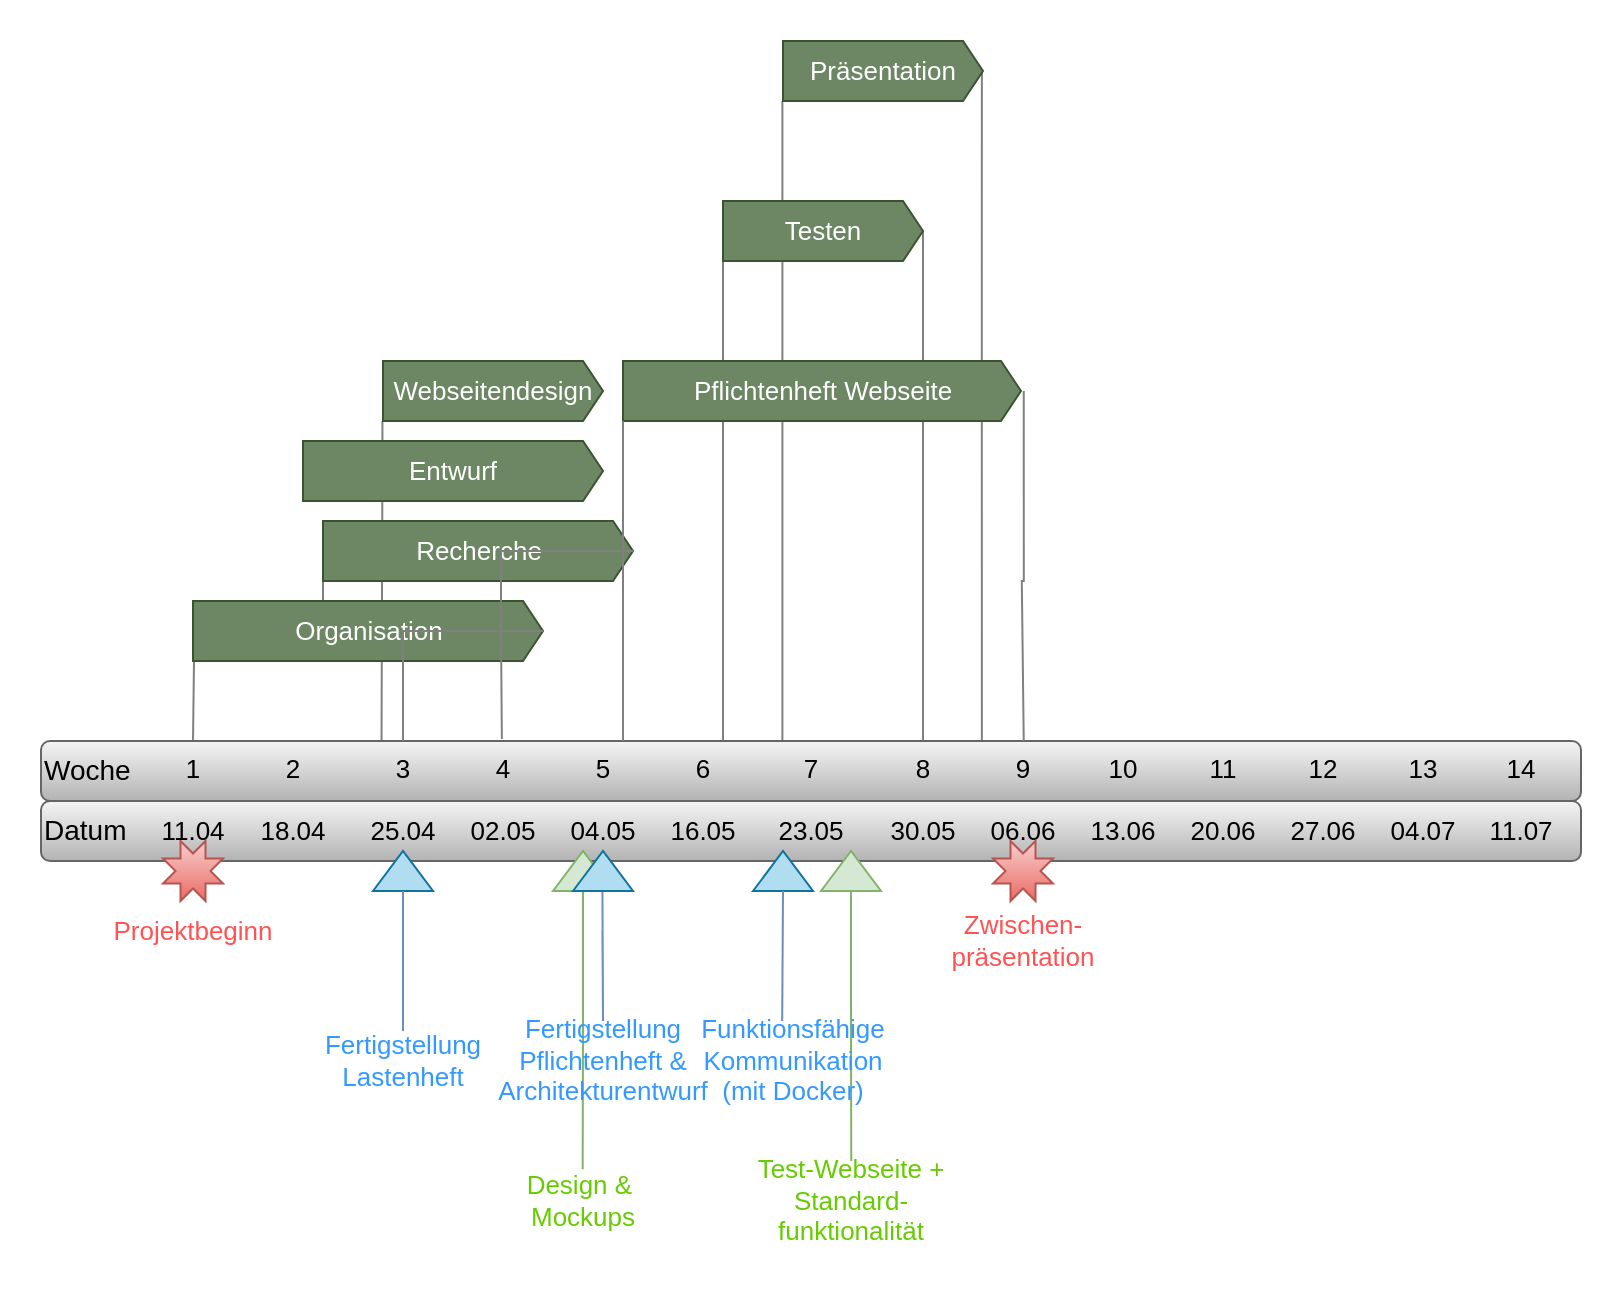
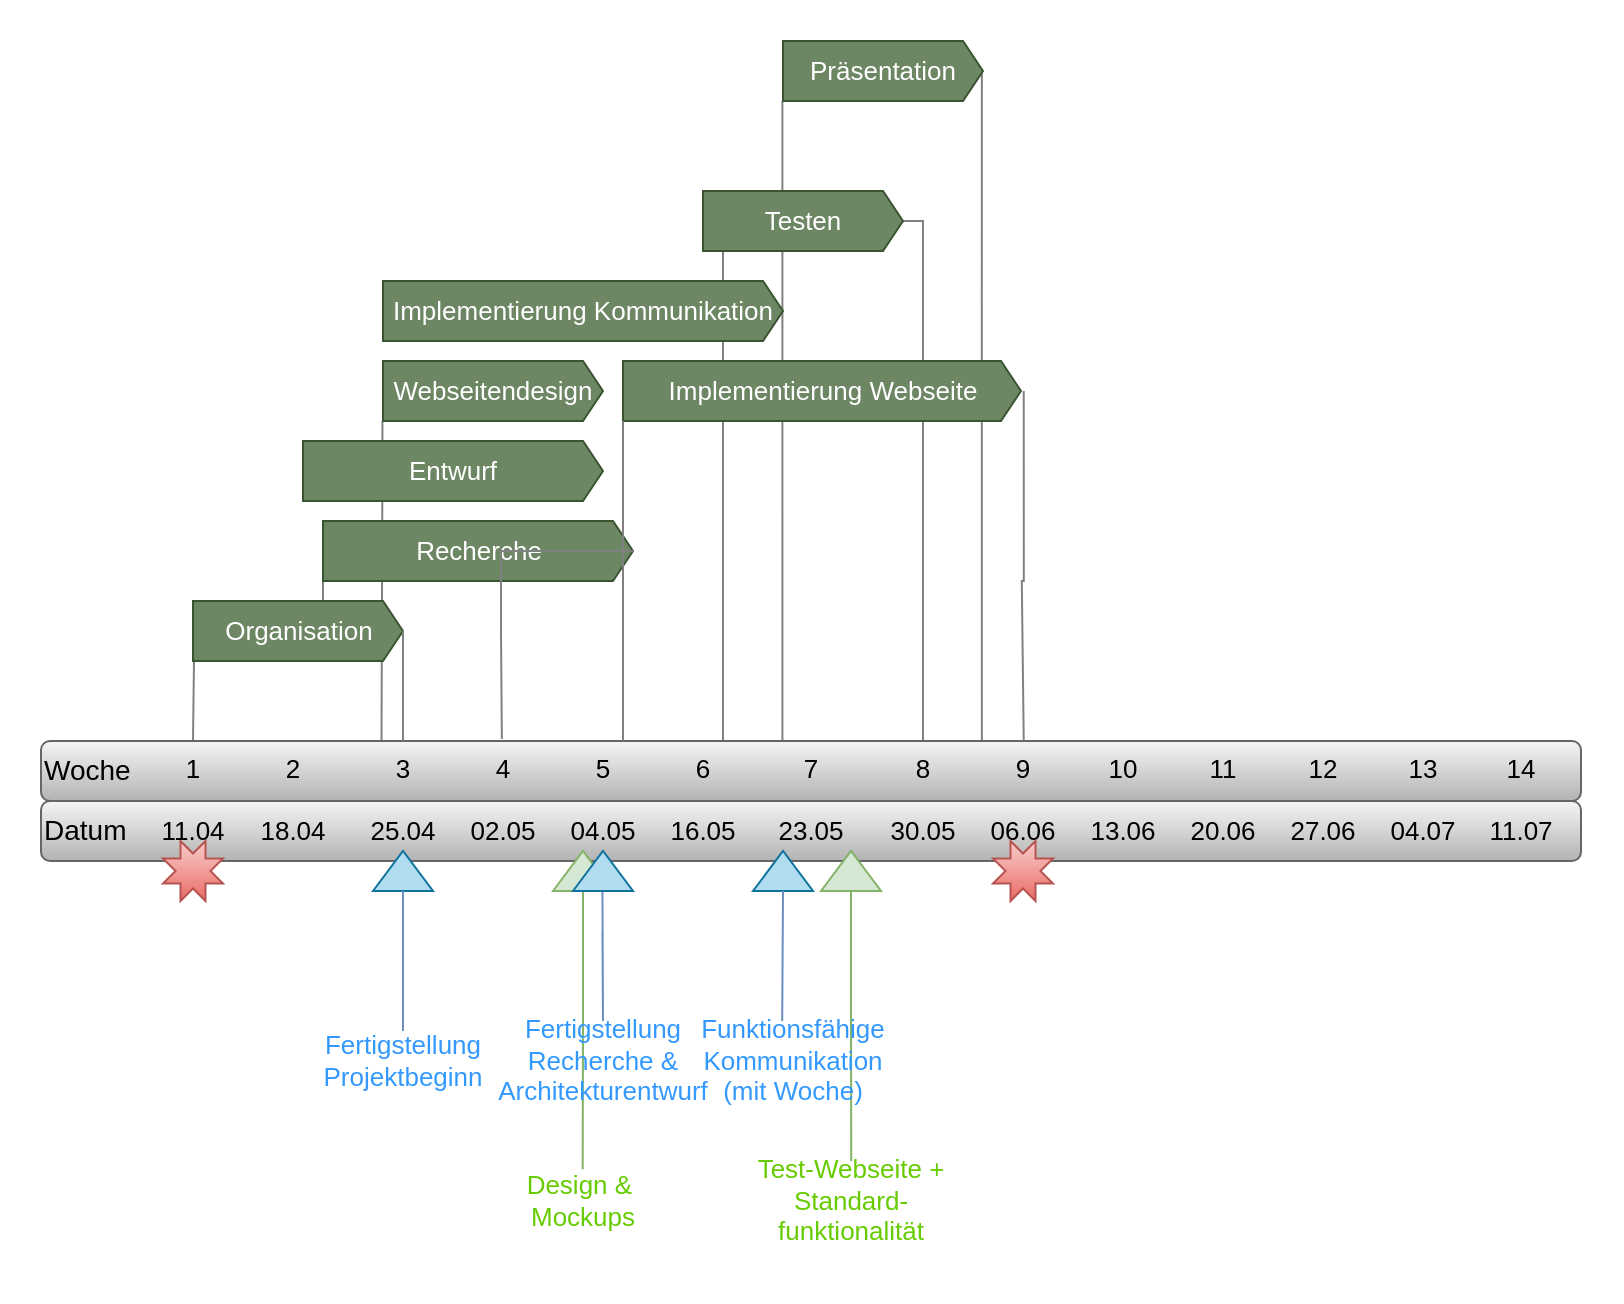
node "Testen": moved (823, 231) -> (803, 221)
node "Implementierung Kommunikation": added
node "Pflichtenheft Webseite": label "Pflichtenheft Webseite" -> "Implementierung Webseite"
node "Organisation": size 350x60 -> 210x60
node "Projektbeginn": removed
node "Zwischen- präsentation": removed
node "Fertigstellung Lastenheft": label "Fertigstellung Lastenheft" -> "Fertigstellung Projektbeginn"
node "Fertigstellung Pflichtenheft & Architekturentwurf": label "Fertigstellung Pflichtenheft & Architekturentwurf" -> "Fertigstellung Recherche & Architekturentwurf"
node "Funktionsfähige Kommunikation (mit Docker)": label "Funktionsfähige Kommunikation (mit Docker)" -> "Funktionsfähige Kommunikation (mit Woche)"
